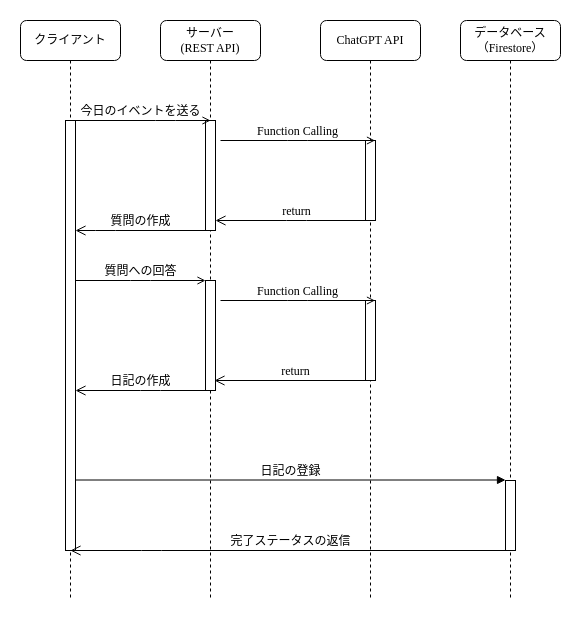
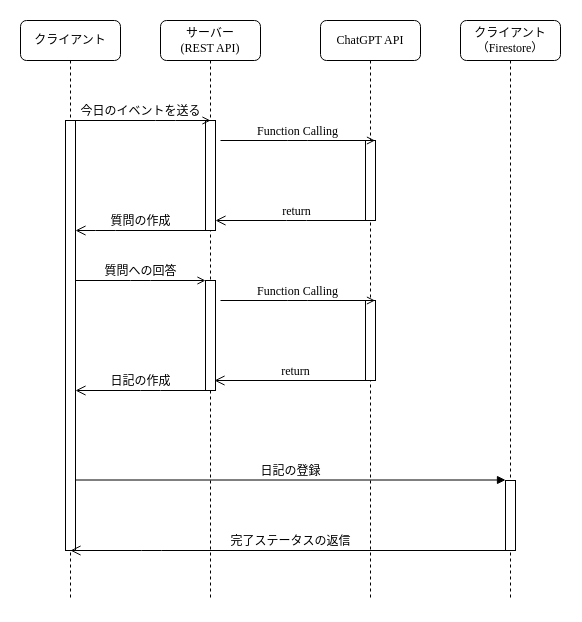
node "データベース（Firestore）": label "データベース（Firestore）" -> "クライアント（Firestore）"
